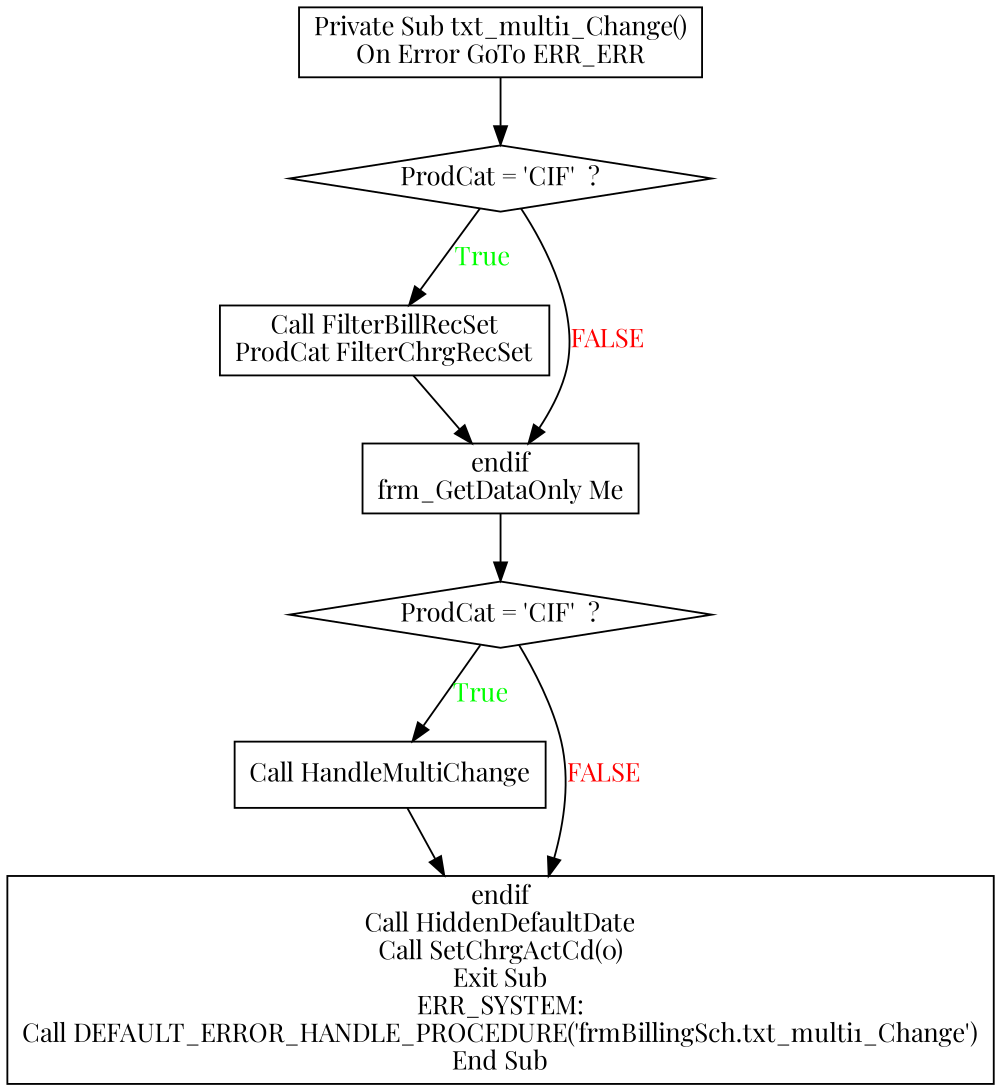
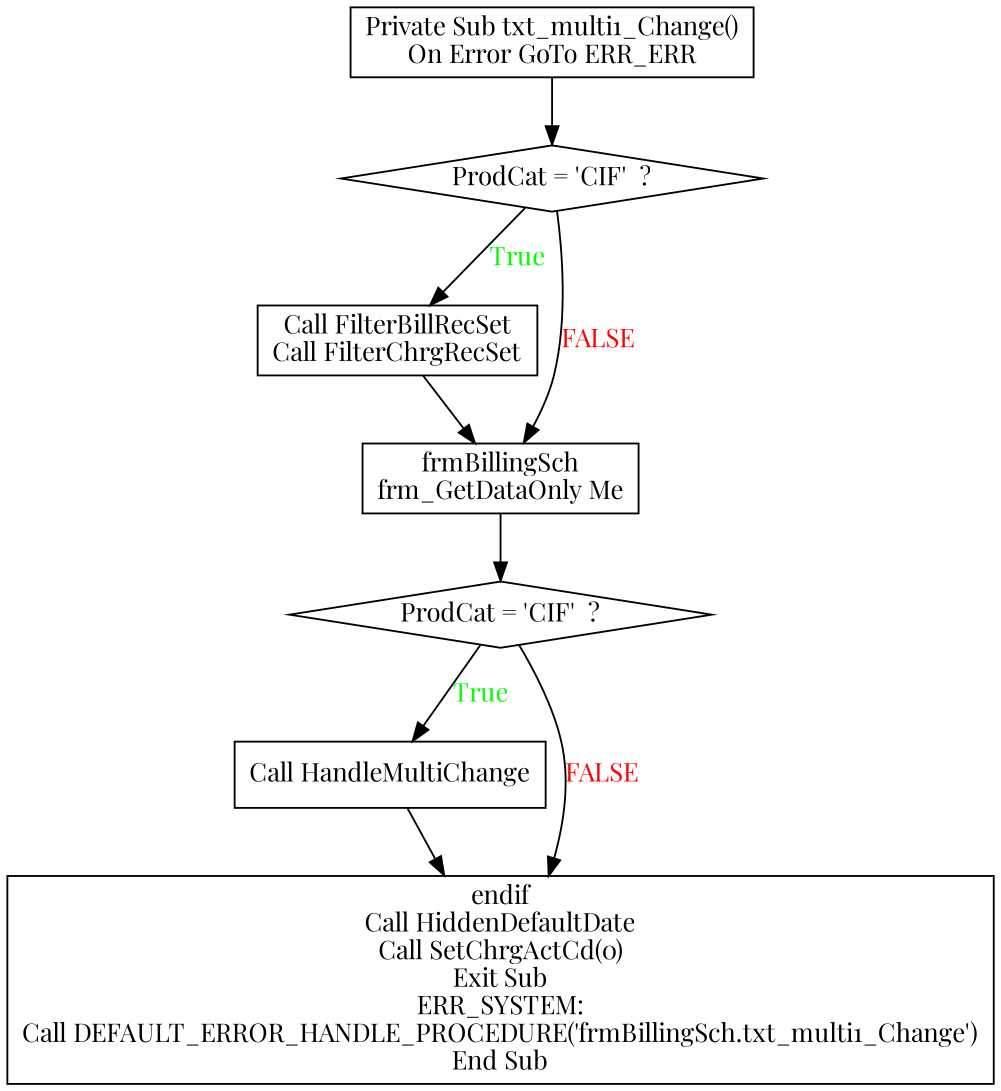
node "Call FilterBillRecSet ProdCat FilterChrgRecSet": label "Call FilterBillRecSet ProdCat FilterChrgRecSet" -> "Call FilterBillRecSet Call FilterChrgRecSet"
node "endif frm_GetDataOnly Me": label "endif frm_GetDataOnly Me" -> "frmBillingSch frm_GetDataOnly Me"
